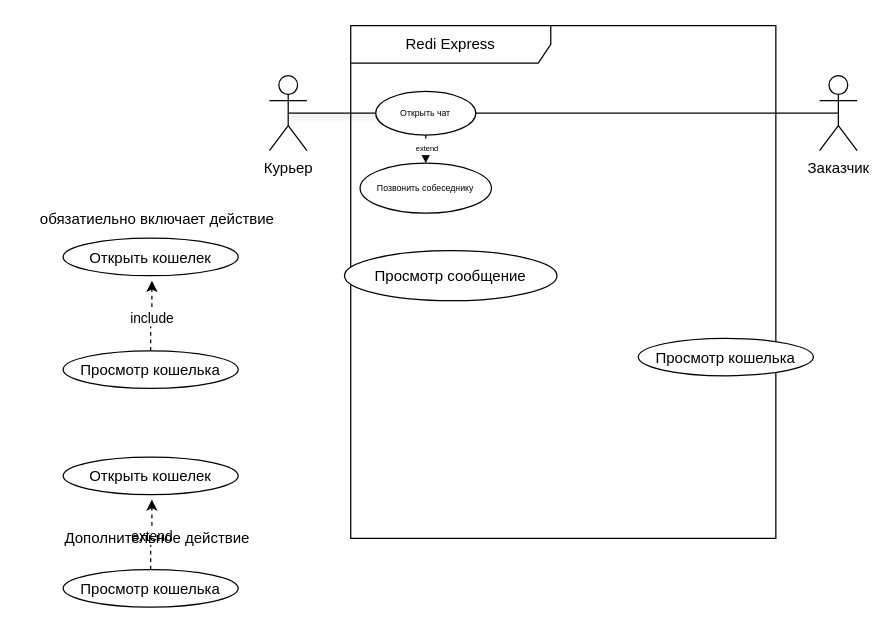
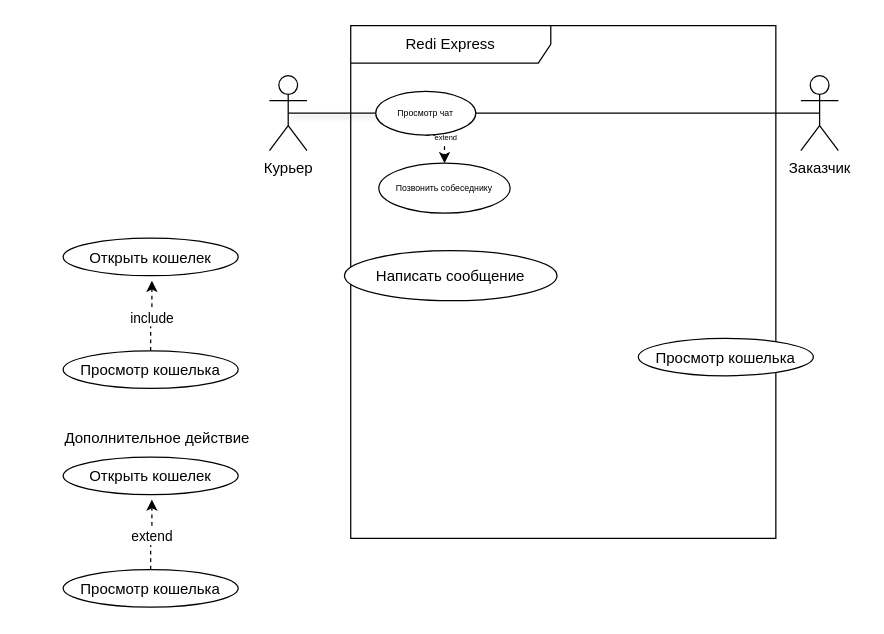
node "Открыть чат": label "Открыть чат" -> "Просмотр чат"
node "Заказчик": moved (838, 113) -> (819, 113)
node "Позвонить собеседнику": moved (426, 188) -> (444, 188)
node "обязатиельно включает действие": removed
node "Просмотр сообщение": label "Просмотр сообщение" -> "Написать сообщение"
node "Дополнительное действие": moved (157, 538) -> (157, 438)
